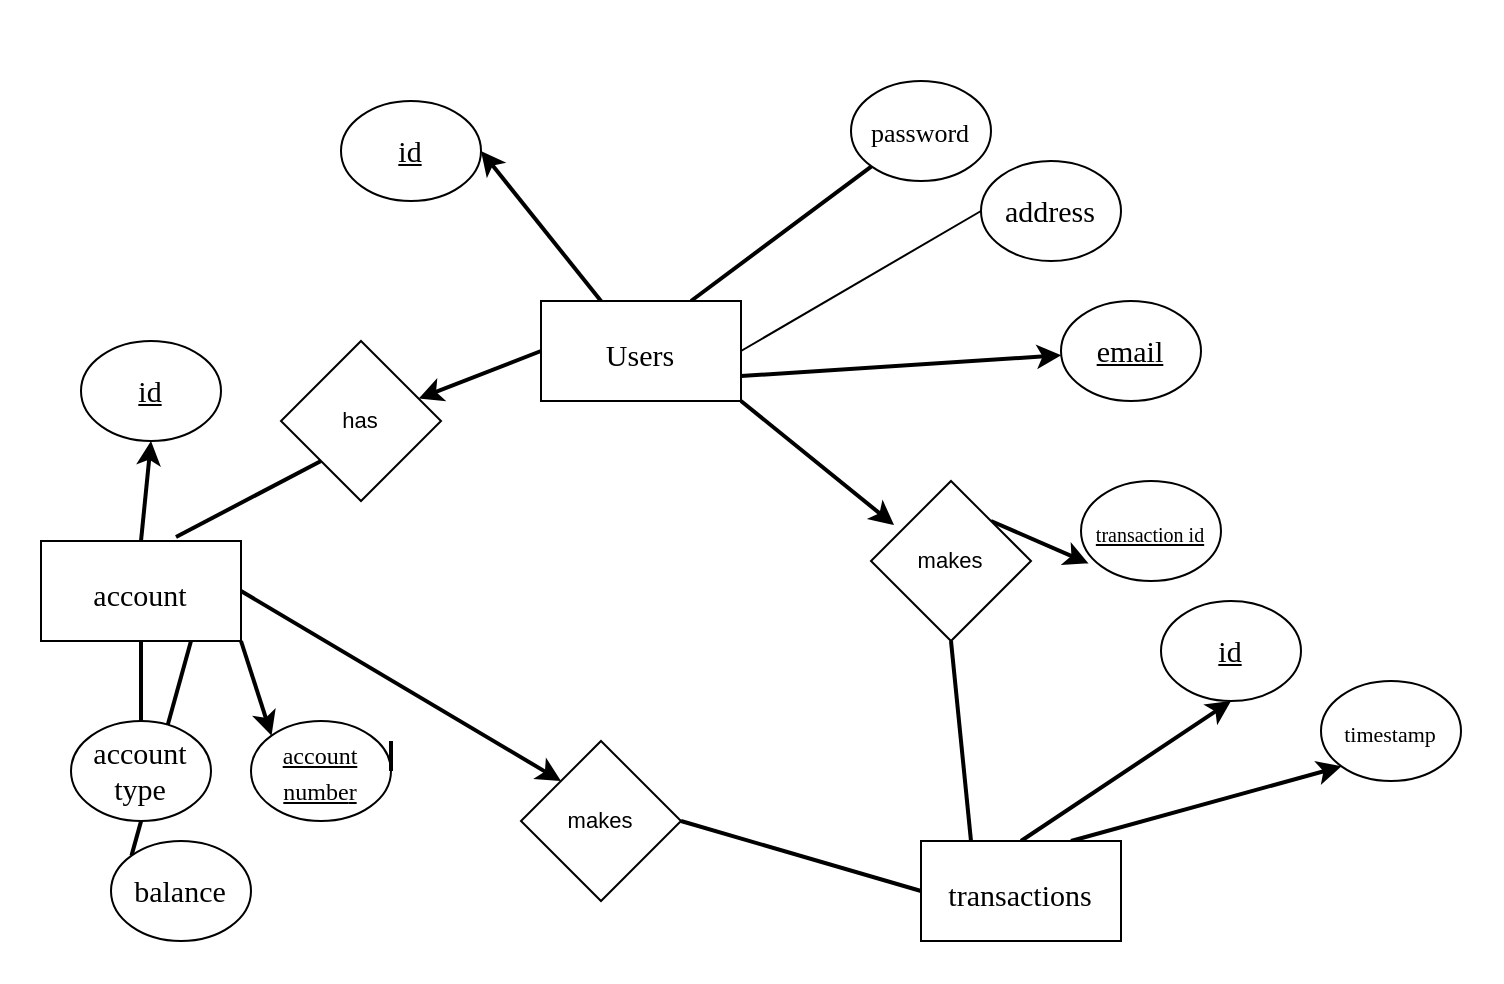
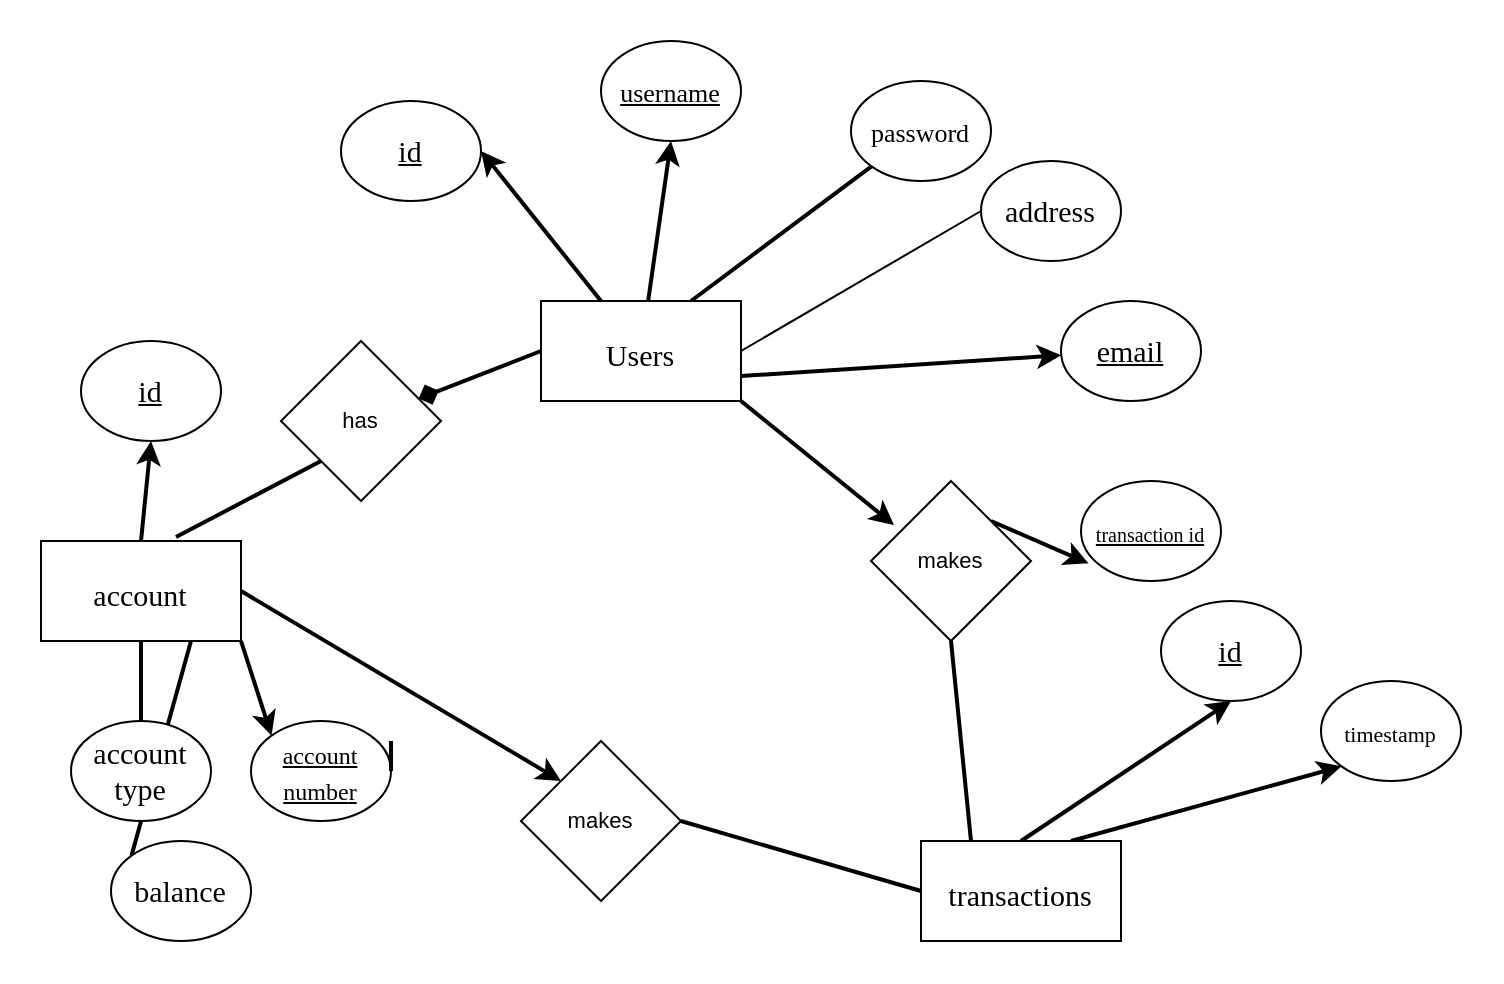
node "username": added
edge "Users" -> "username": added
edge "Users" -> "has": arrowhead classic -> diamond
